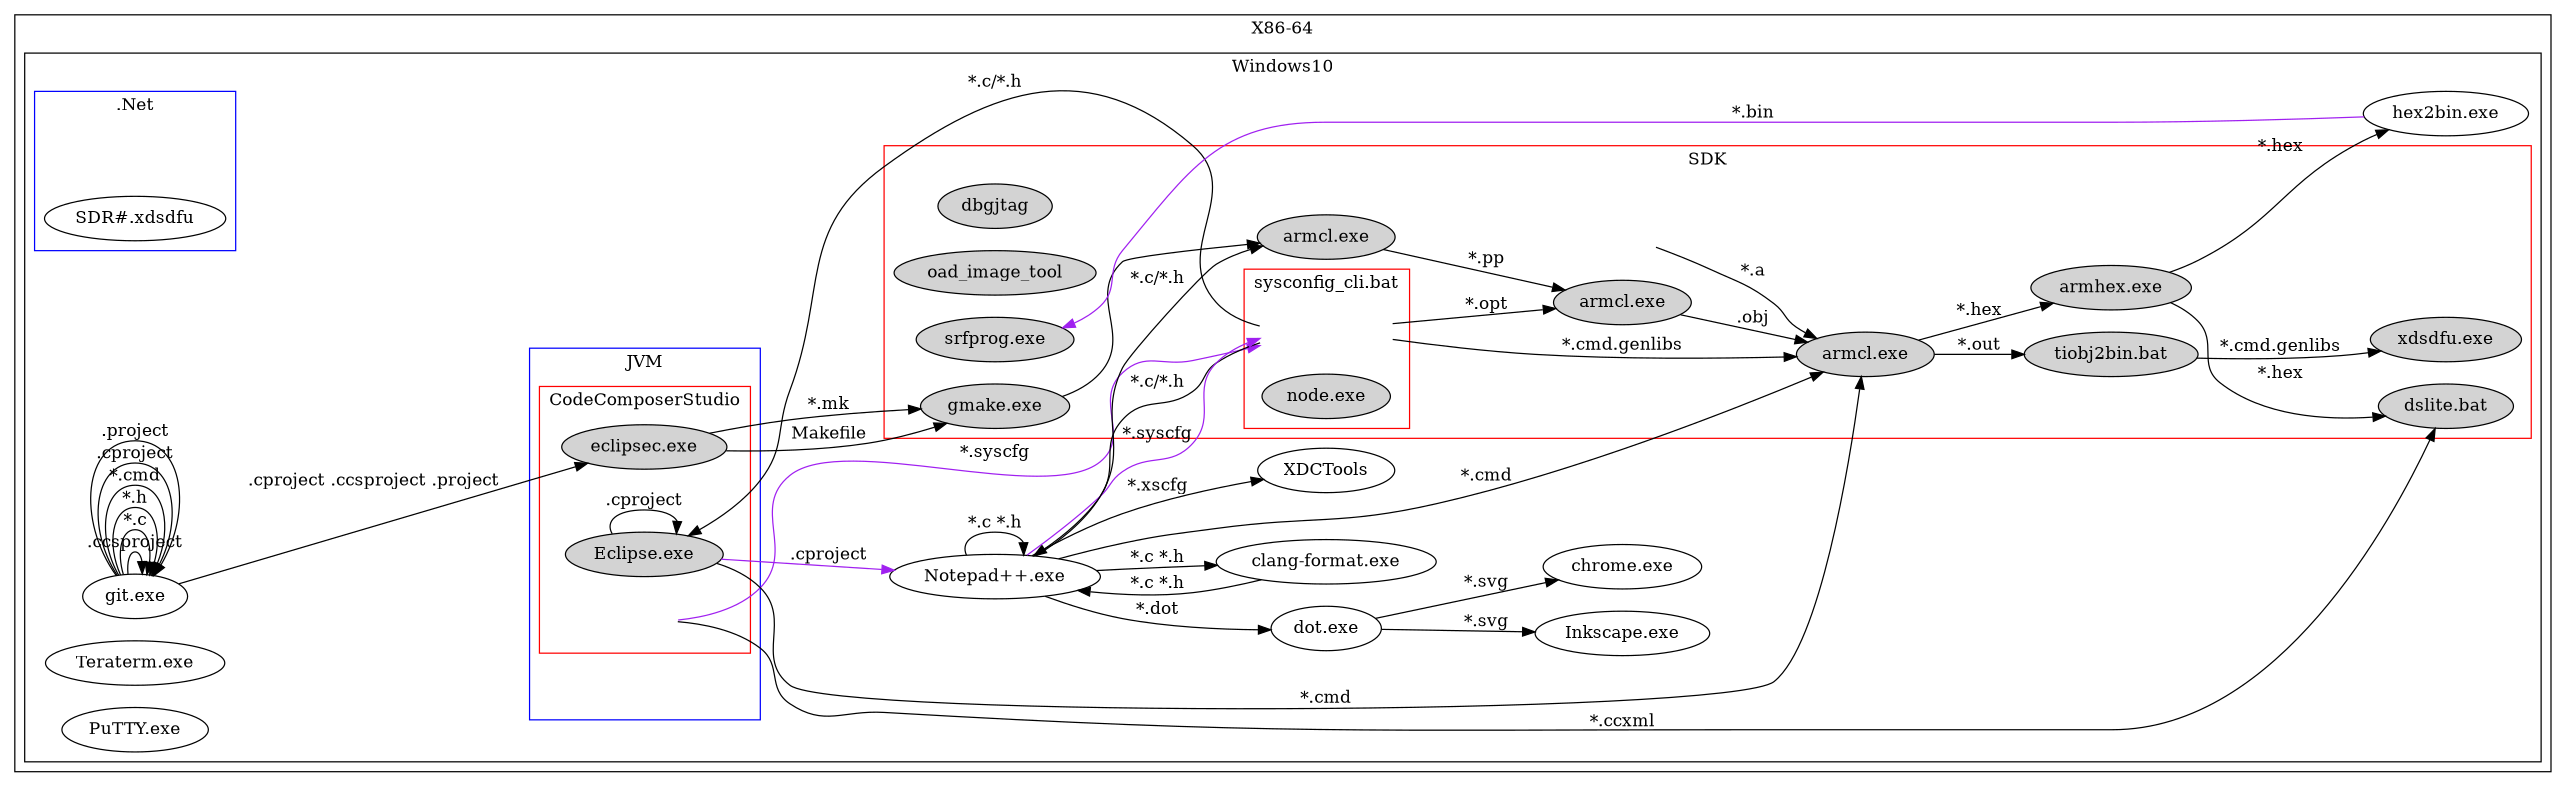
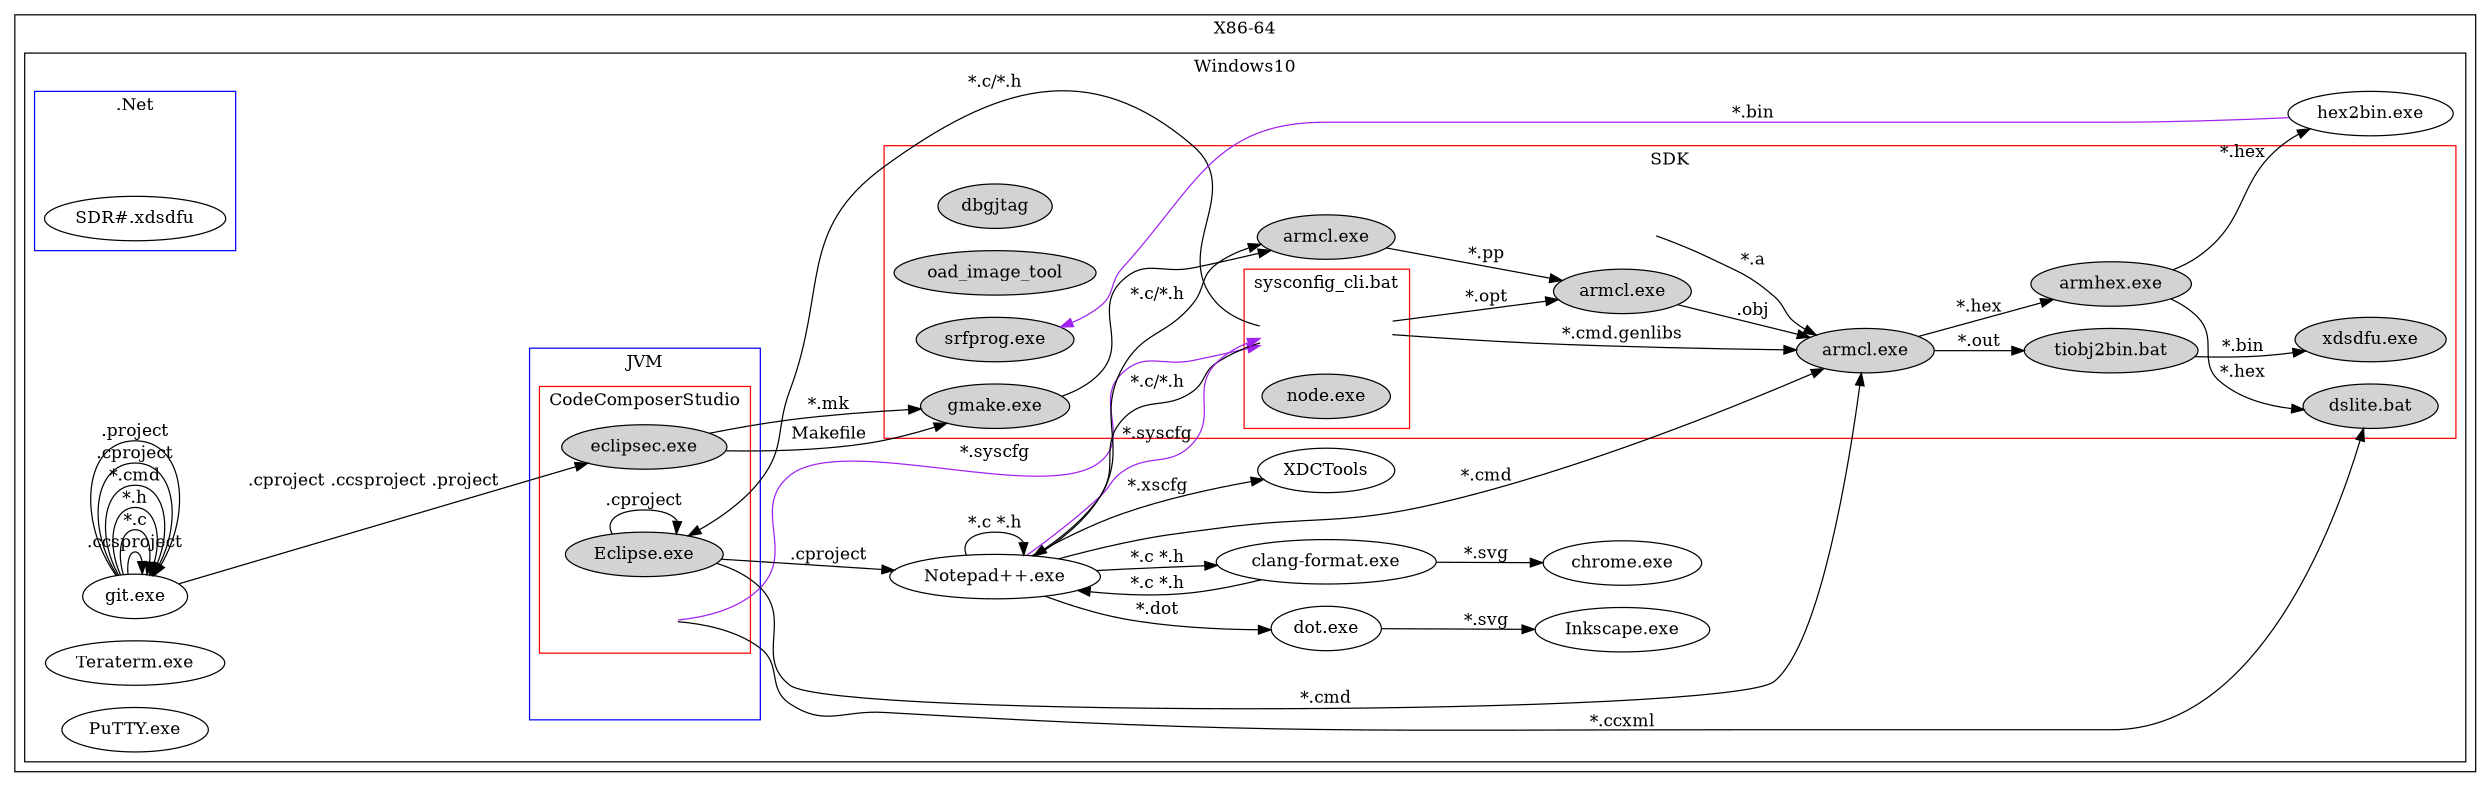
edge "tiobj2bin.bat" -> "xdsdfu.exe": label "*.cmd.genlibs" -> "*.bin"
edge "Eclipse.exe" -> "Notepad++.exe": color purple -> black
edge "dot.exe" -> "chrome.exe": now "clang-format.exe" -> "chrome.exe"
